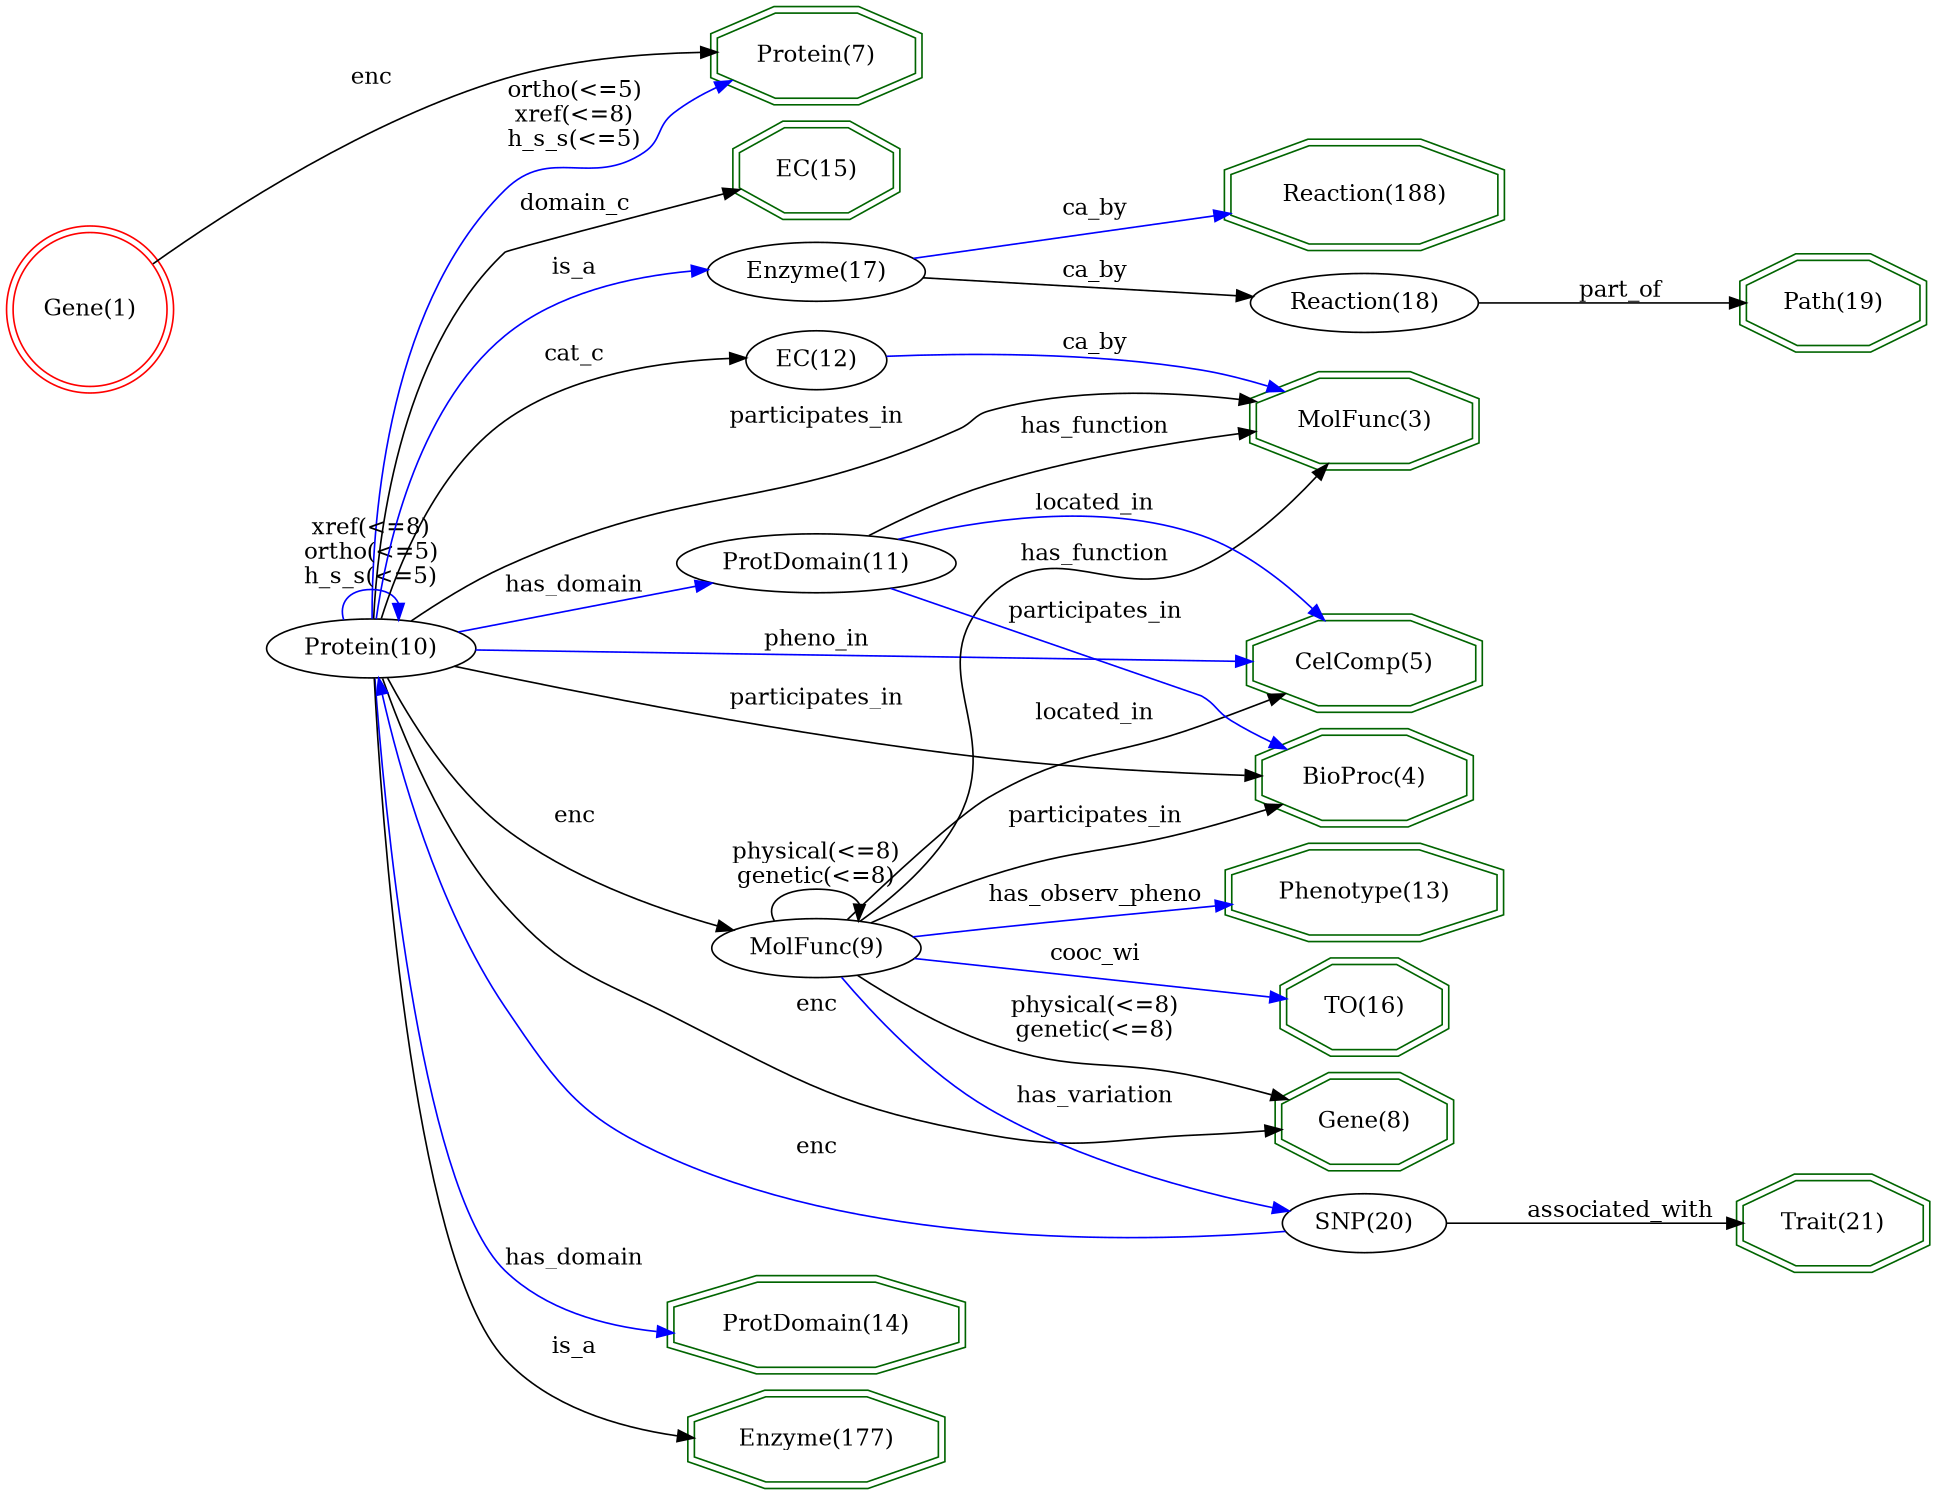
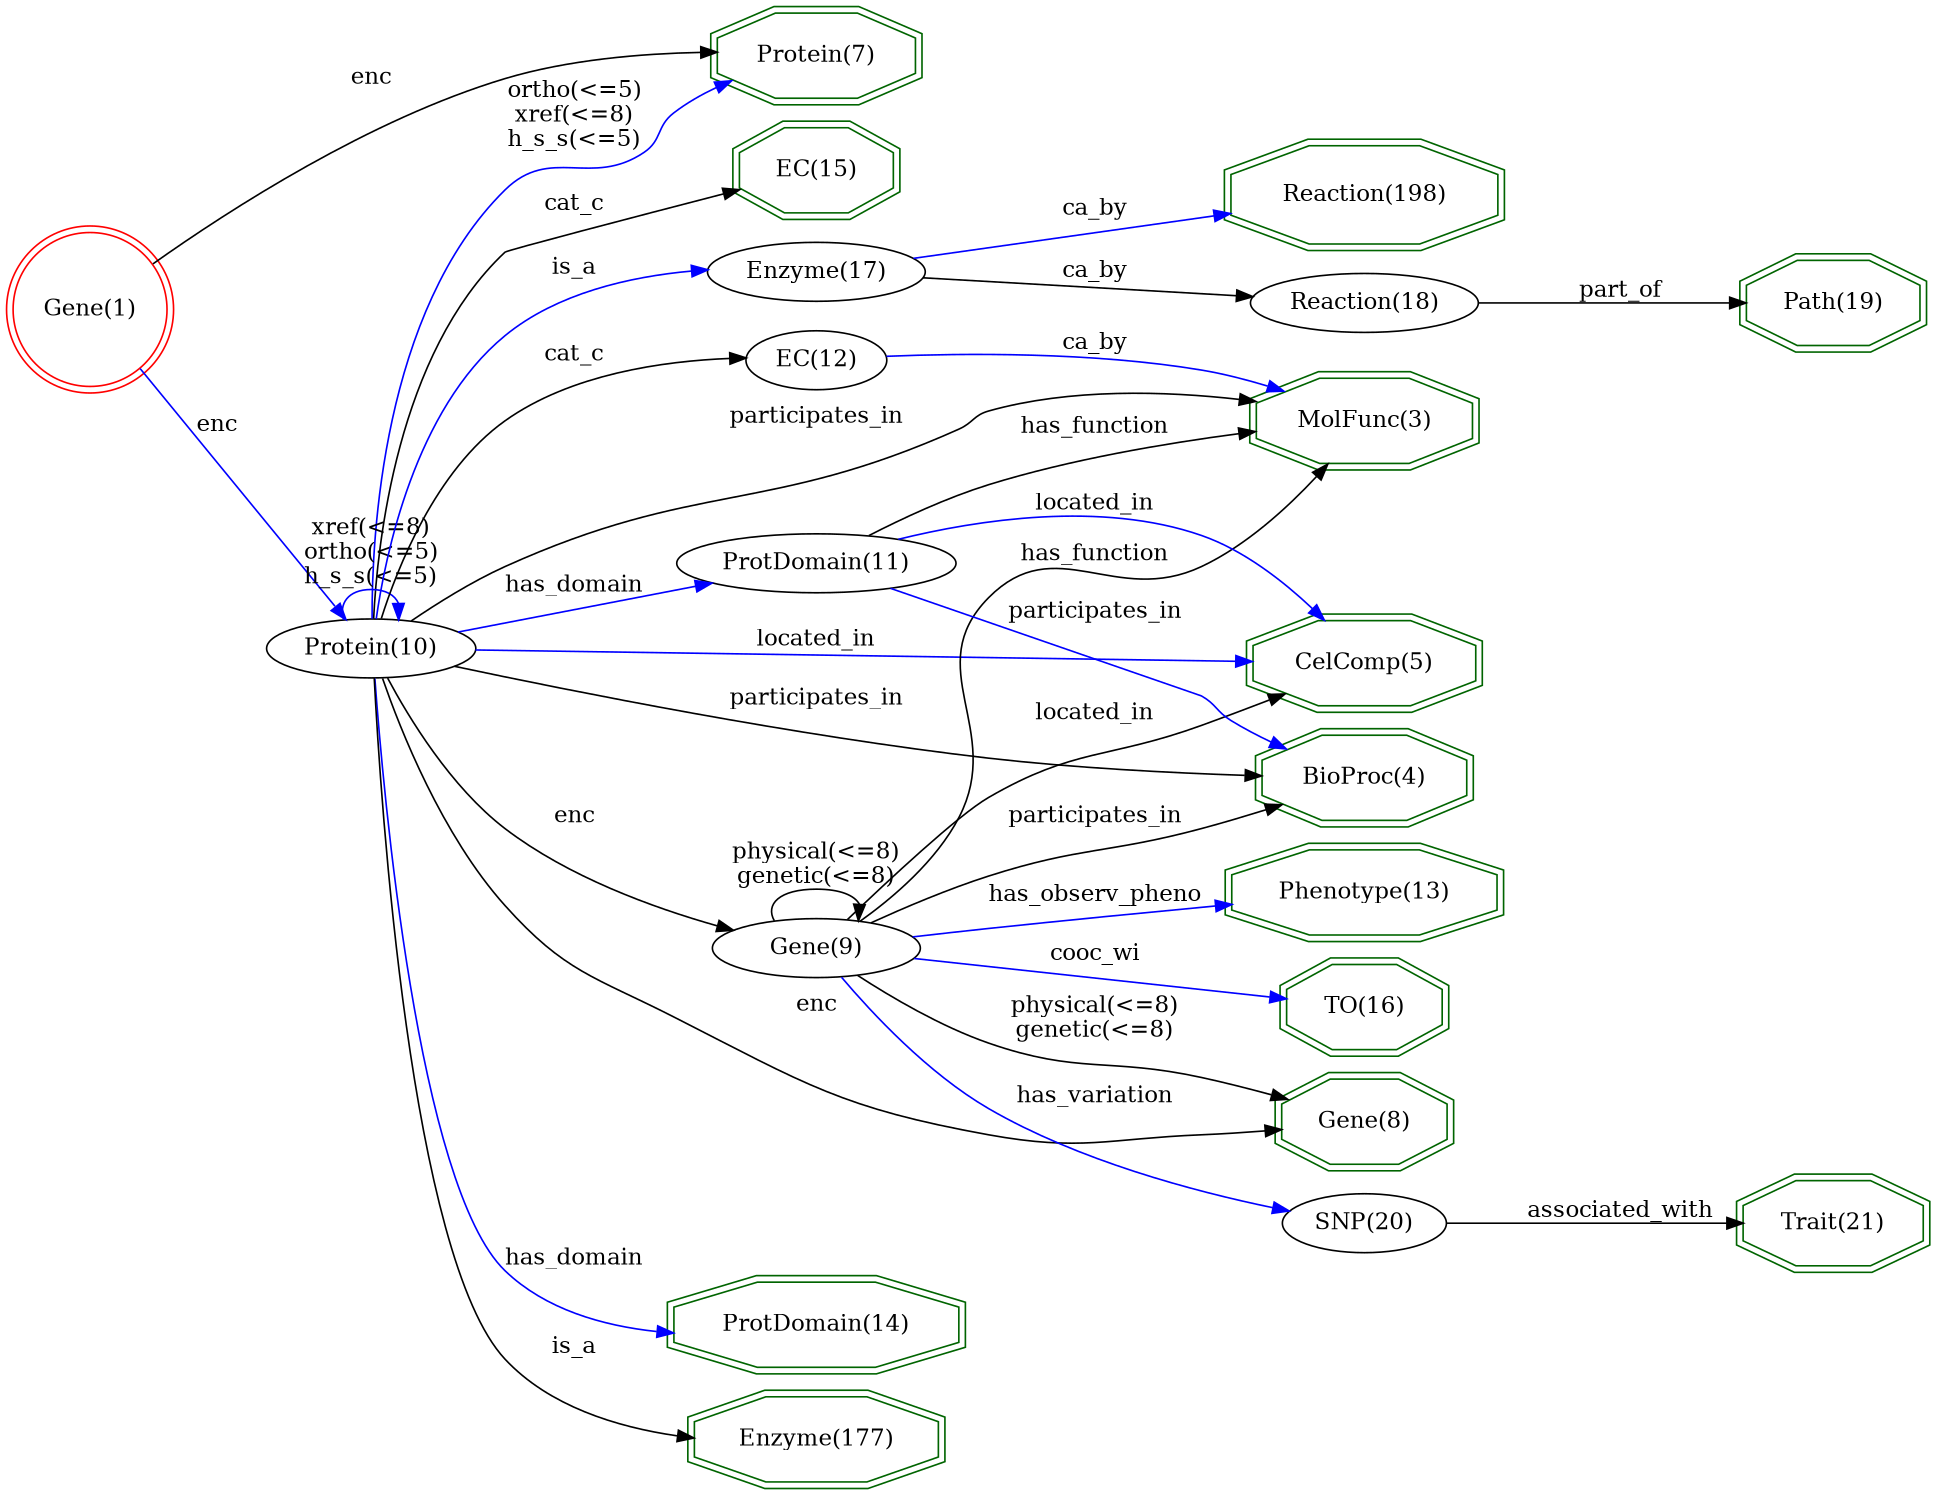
node "Reaction(188)": label "Reaction(188)" -> "Reaction(198)"
edge "Protein(10)" -> "EC(15)": label "domain_c" -> "cat_c"
edge "Protein(10)" -> "CelComp(5)": label "pheno_in" -> "located_in"
node "MolFunc(9)": label "MolFunc(9)" -> "Gene(9)"
edge "SNP(20)" -> "Protein(10)": now "Gene(1)" -> "Protein(10)"
